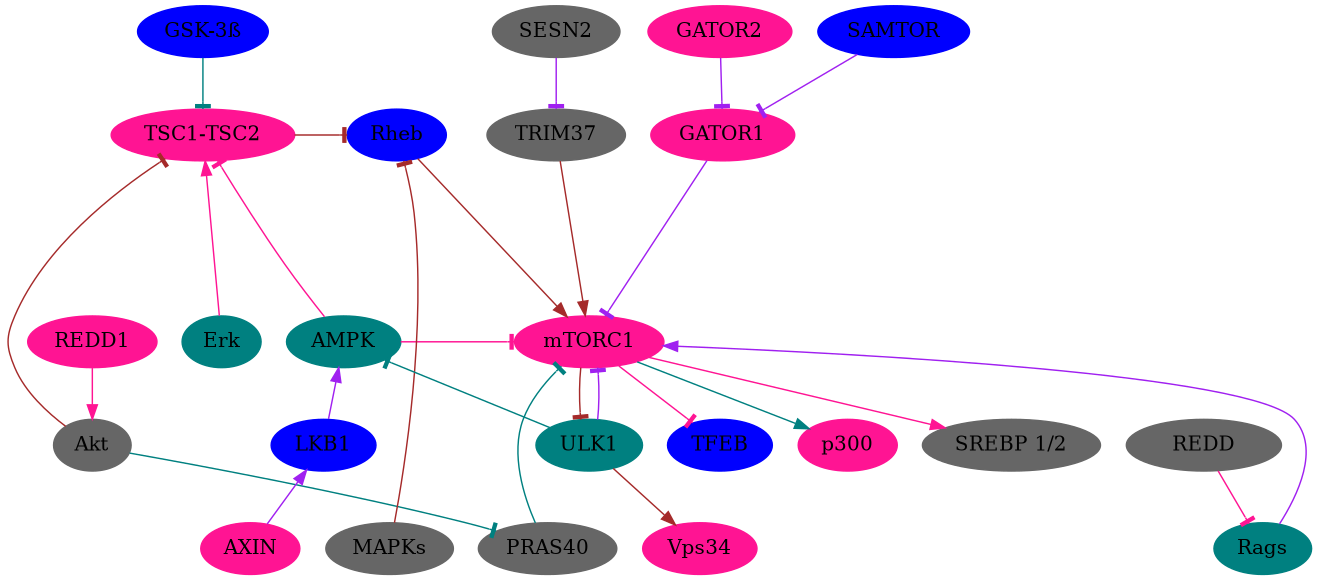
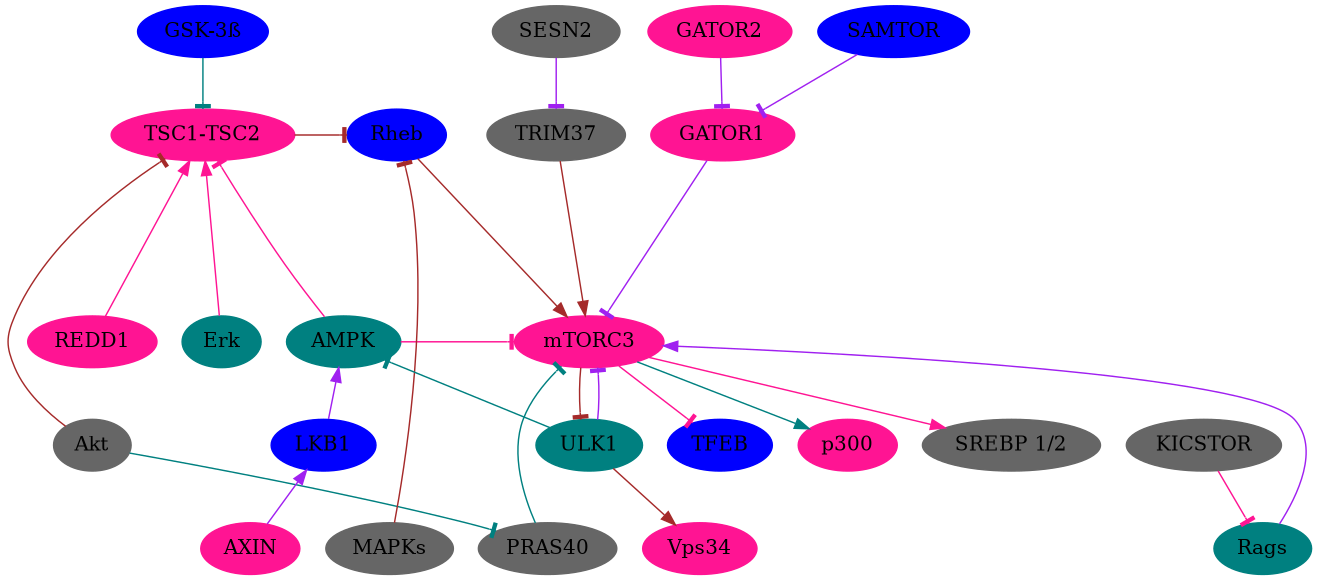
node "mTORC1": label "mTORC1" -> "mTORC3"
edge "REDD1" -> "Akt": now "REDD1" -> "TSC1-TSC2"
node "REDD": label "REDD" -> "KICSTOR"
